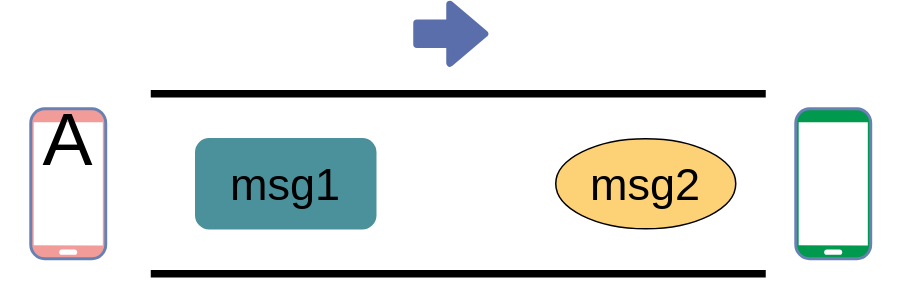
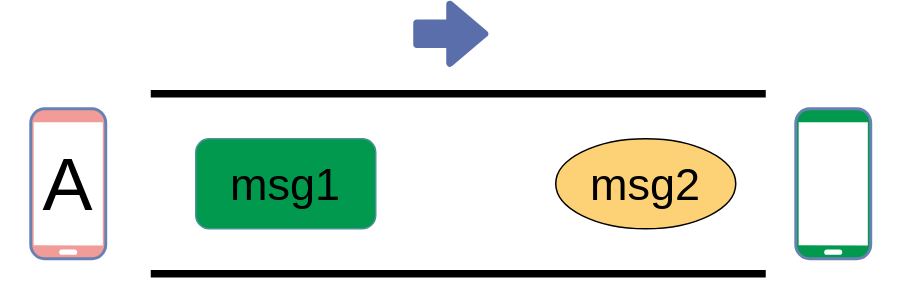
node "A": moved (68, 139) -> (68, 184)
node "msg1": fillcolor #4a919b -> #00994d
